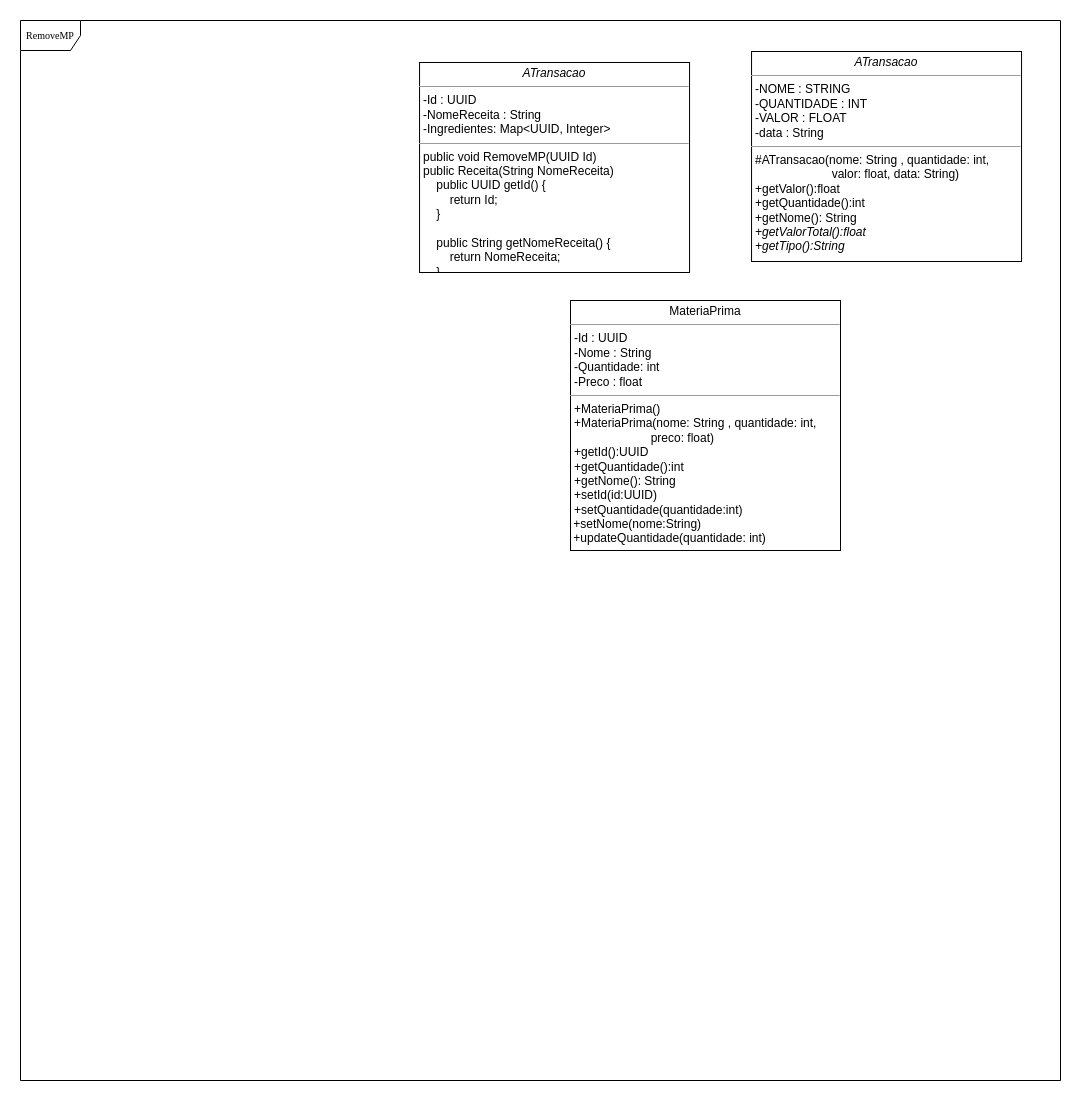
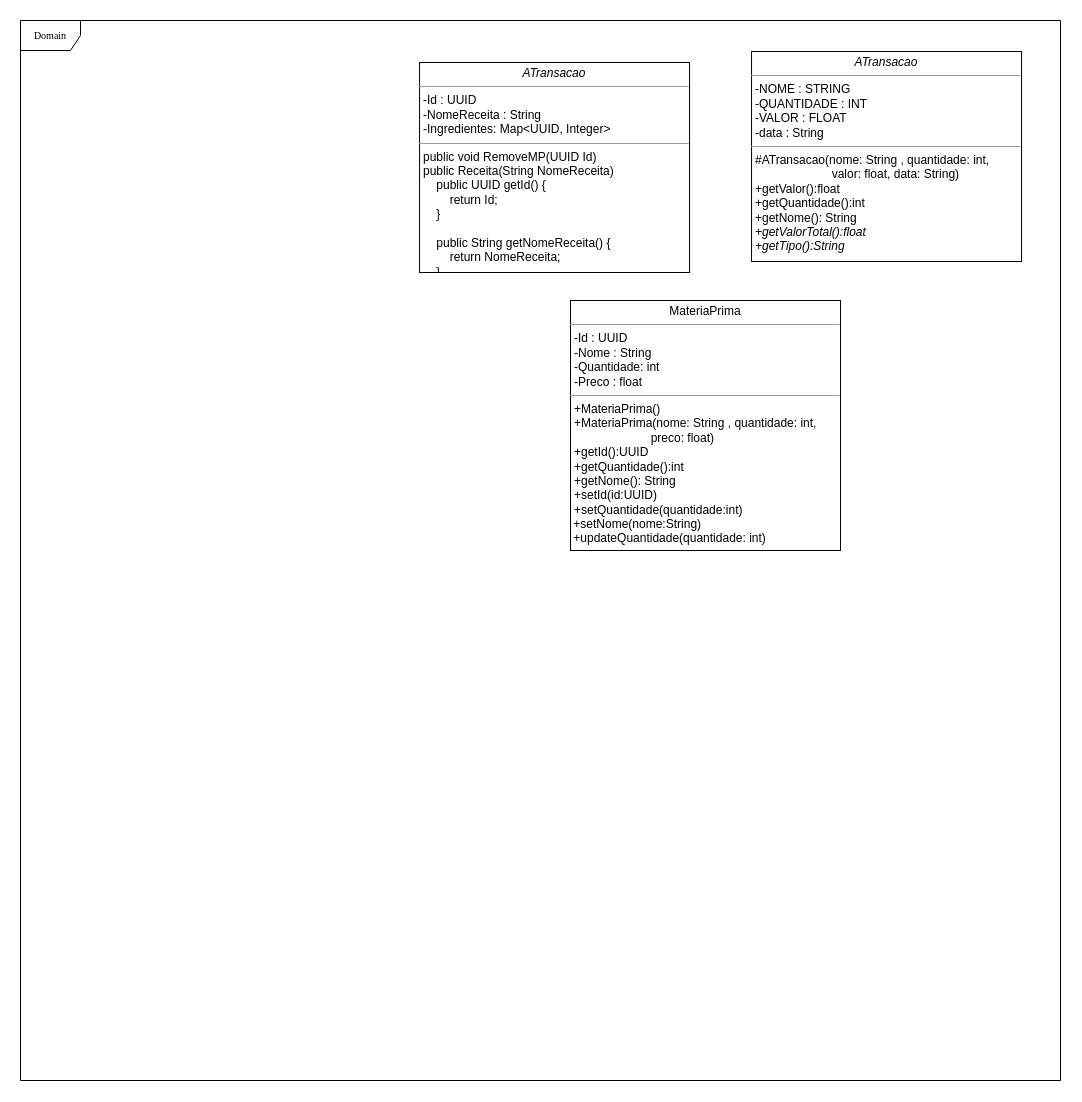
node "RemoveMP": label "RemoveMP" -> "Domain"
